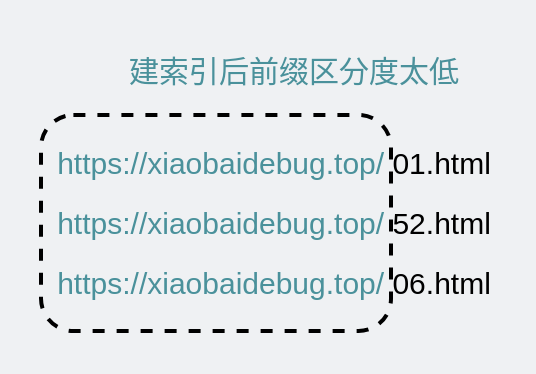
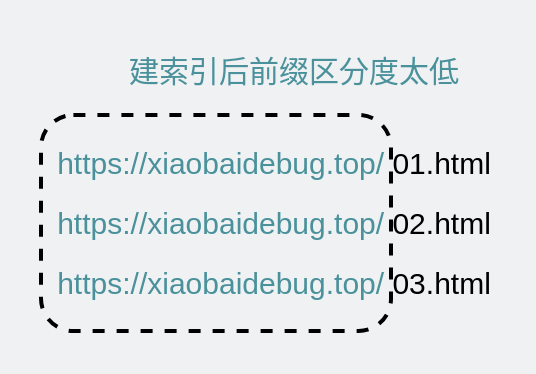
node "https://xiaobaidebug.top/ 52.html": label "https://xiaobaidebug.top/ 52.html" -> "https://xiaobaidebug.top/ 02.html"
node "https://xiaobaidebug.top/ 06.html": label "https://xiaobaidebug.top/ 06.html" -> "https://xiaobaidebug.top/ 03.html"
